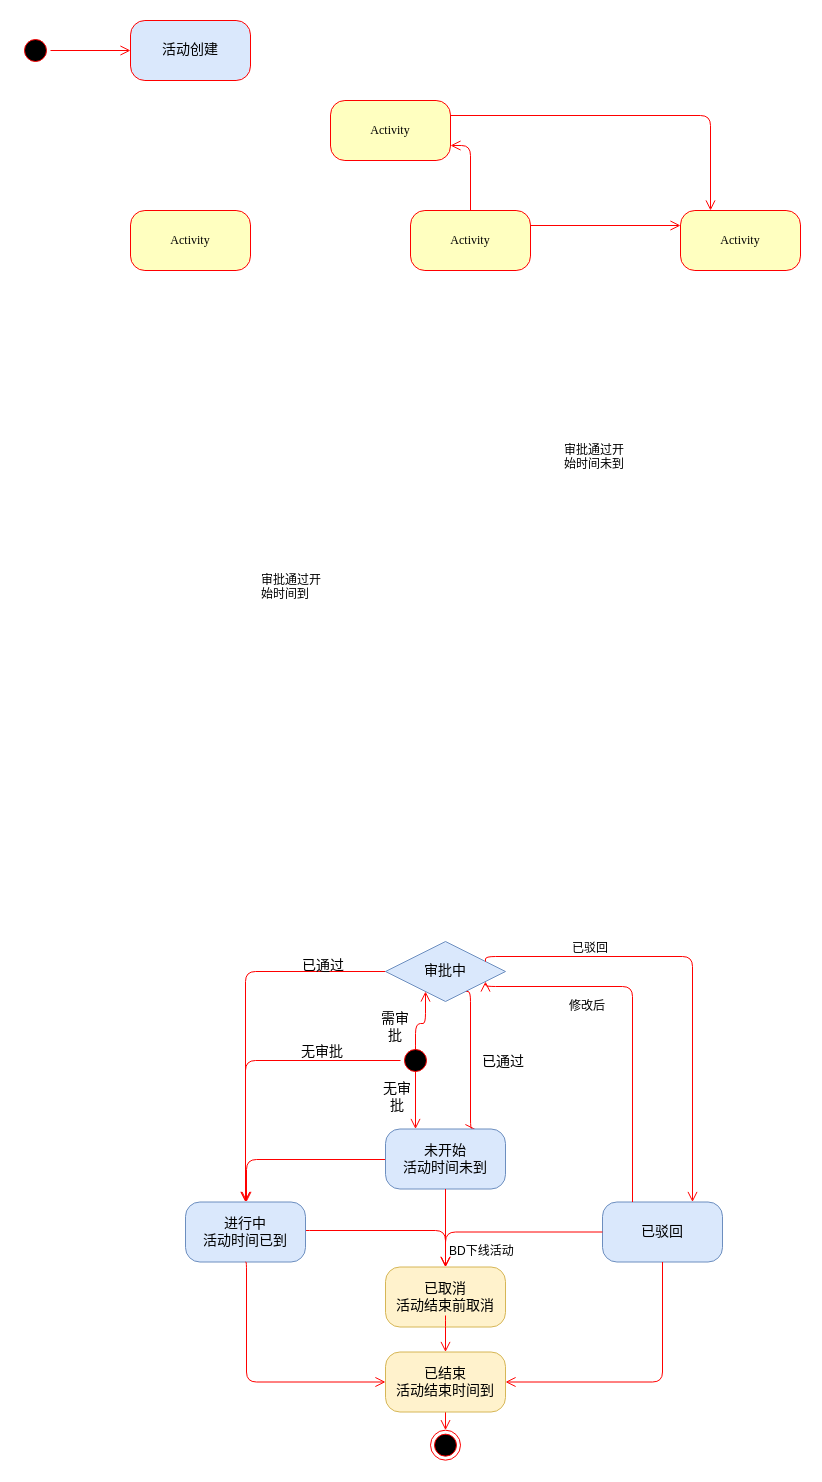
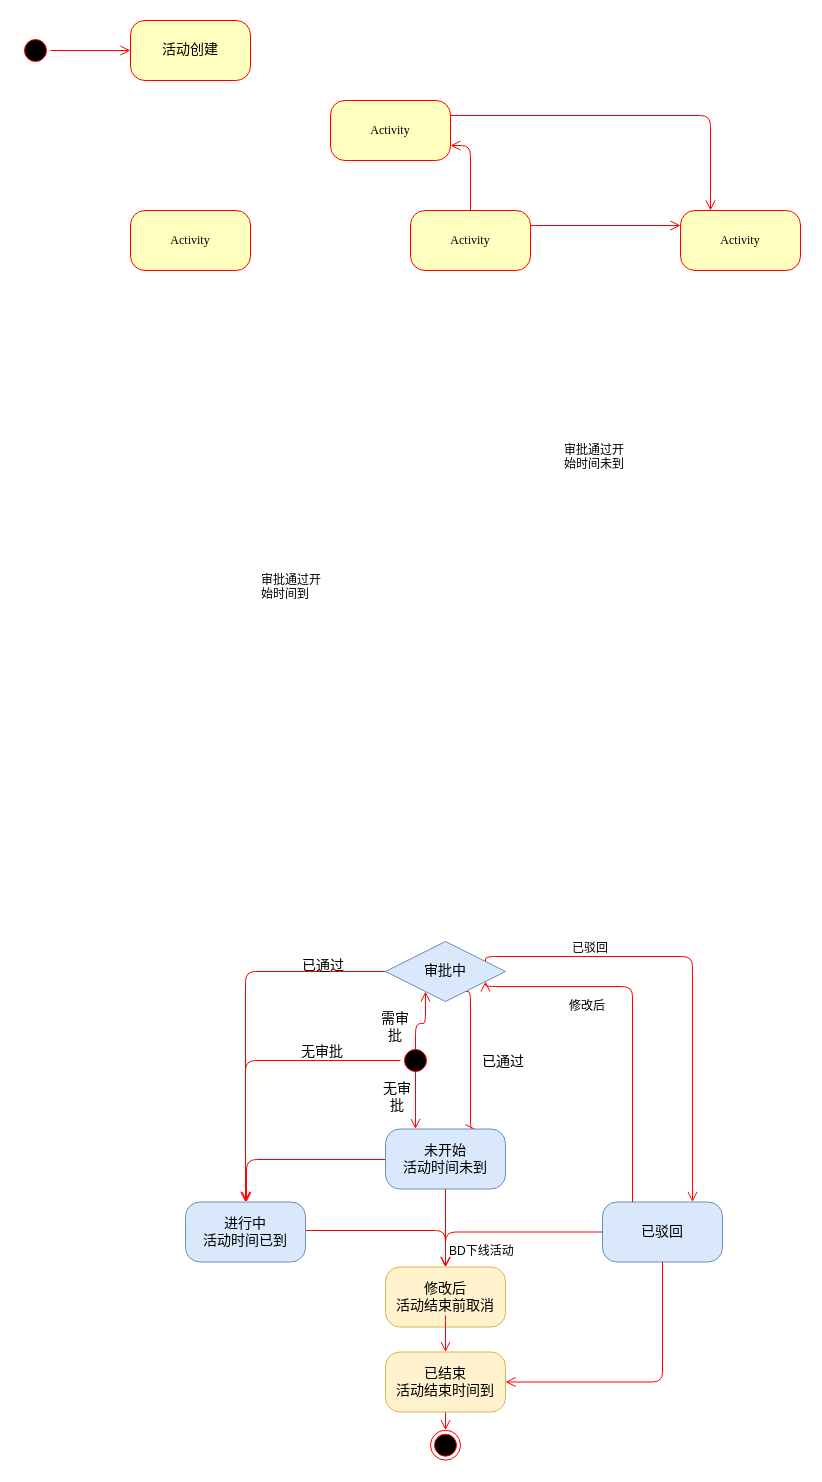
node "活动创建": fillcolor #dae8fc -> #ffffc0
node "已取消 活动结束前取消": label "已取消 活动结束前取消" -> "修改后 活动结束前取消"
edge "进行中 活动时间已到" -> "已结束 活动结束时间到": removed
